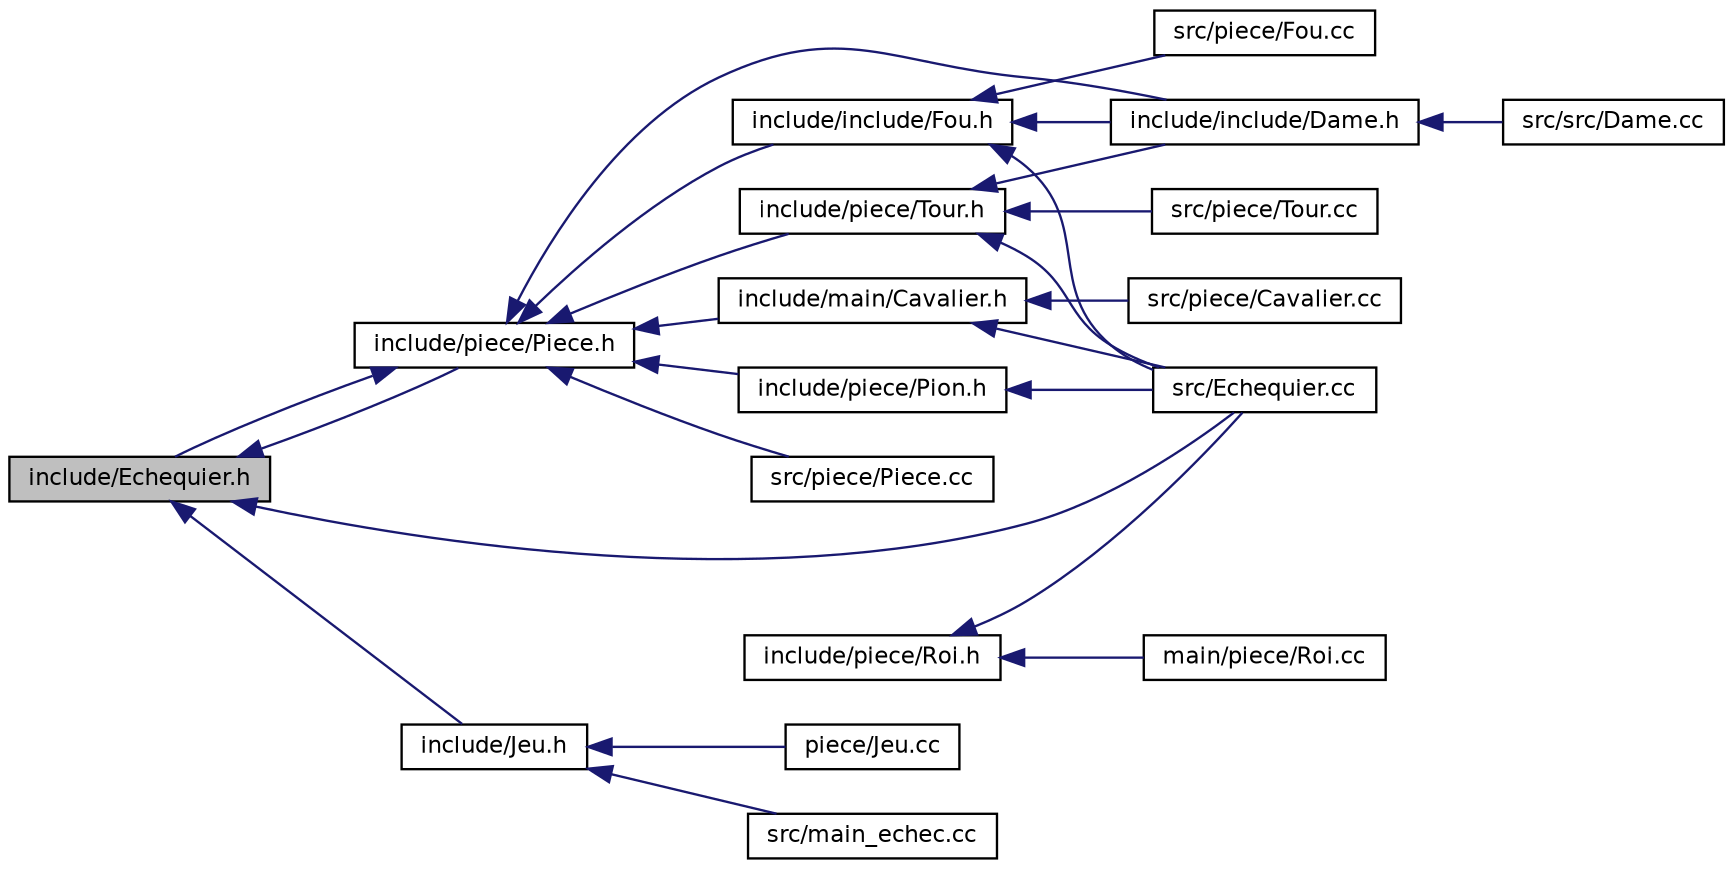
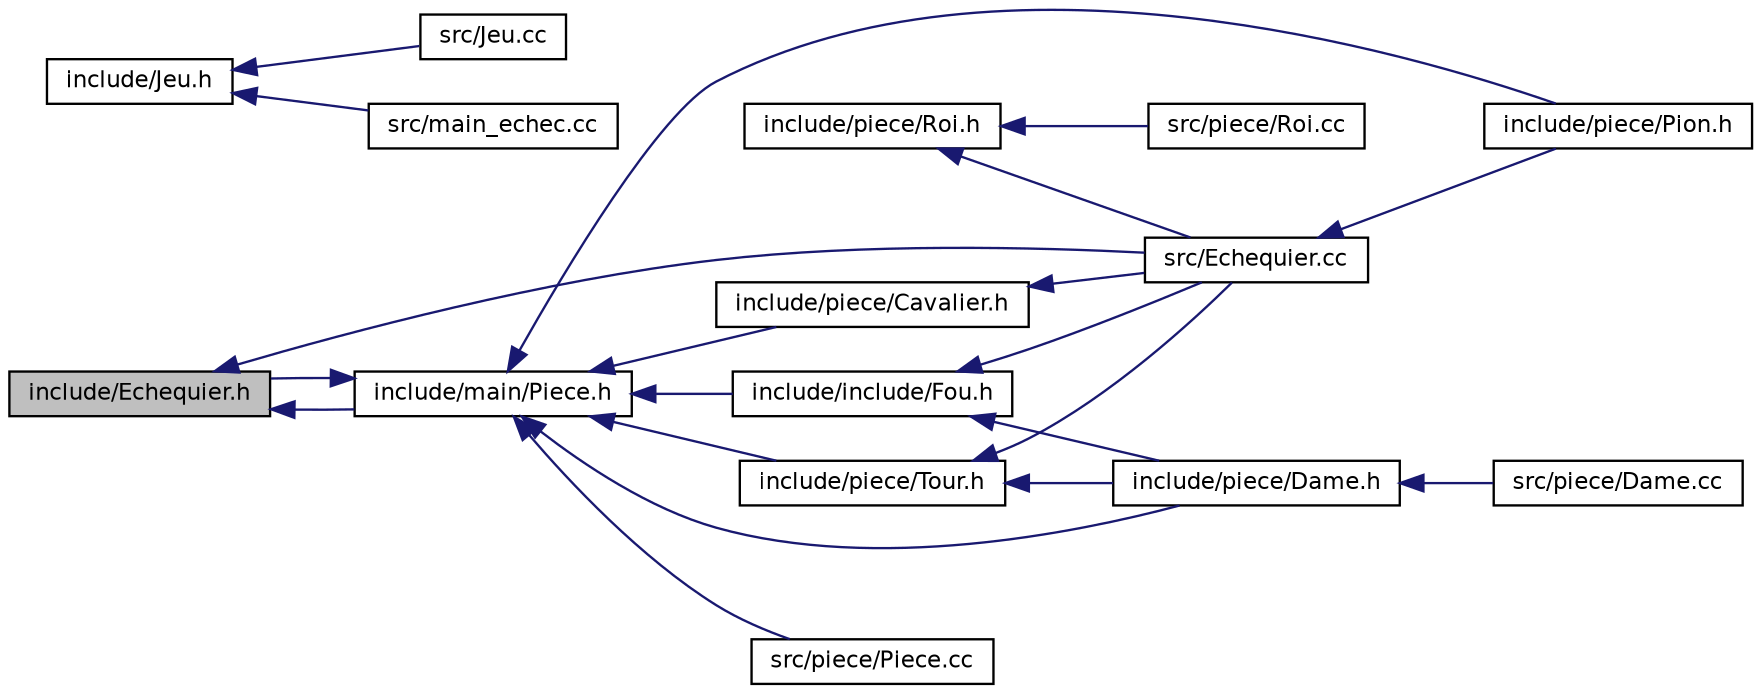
node "src/piece/Fou.cc": removed
node "include/include/Dame.h": label "include/include/Dame.h" -> "include/piece/Dame.h"
node "src/src/Dame.cc": label "src/src/Dame.cc" -> "src/piece/Dame.cc"
node "src/piece/Tour.cc": removed
node "include/main/Cavalier.h": label "include/main/Cavalier.h" -> "include/piece/Cavalier.h"
node "src/piece/Cavalier.cc": removed
node "include/piece/Piece.h": label "include/piece/Piece.h" -> "include/main/Piece.h"
edge "src/Echequier.cc" -> "include/piece/Pion.h": reversed
edge "include/Jeu.h" -> "include/Echequier.h": removed
node "main/piece/Roi.cc": label "main/piece/Roi.cc" -> "src/piece/Roi.cc"
node "piece/Jeu.cc": label "piece/Jeu.cc" -> "src/Jeu.cc"
